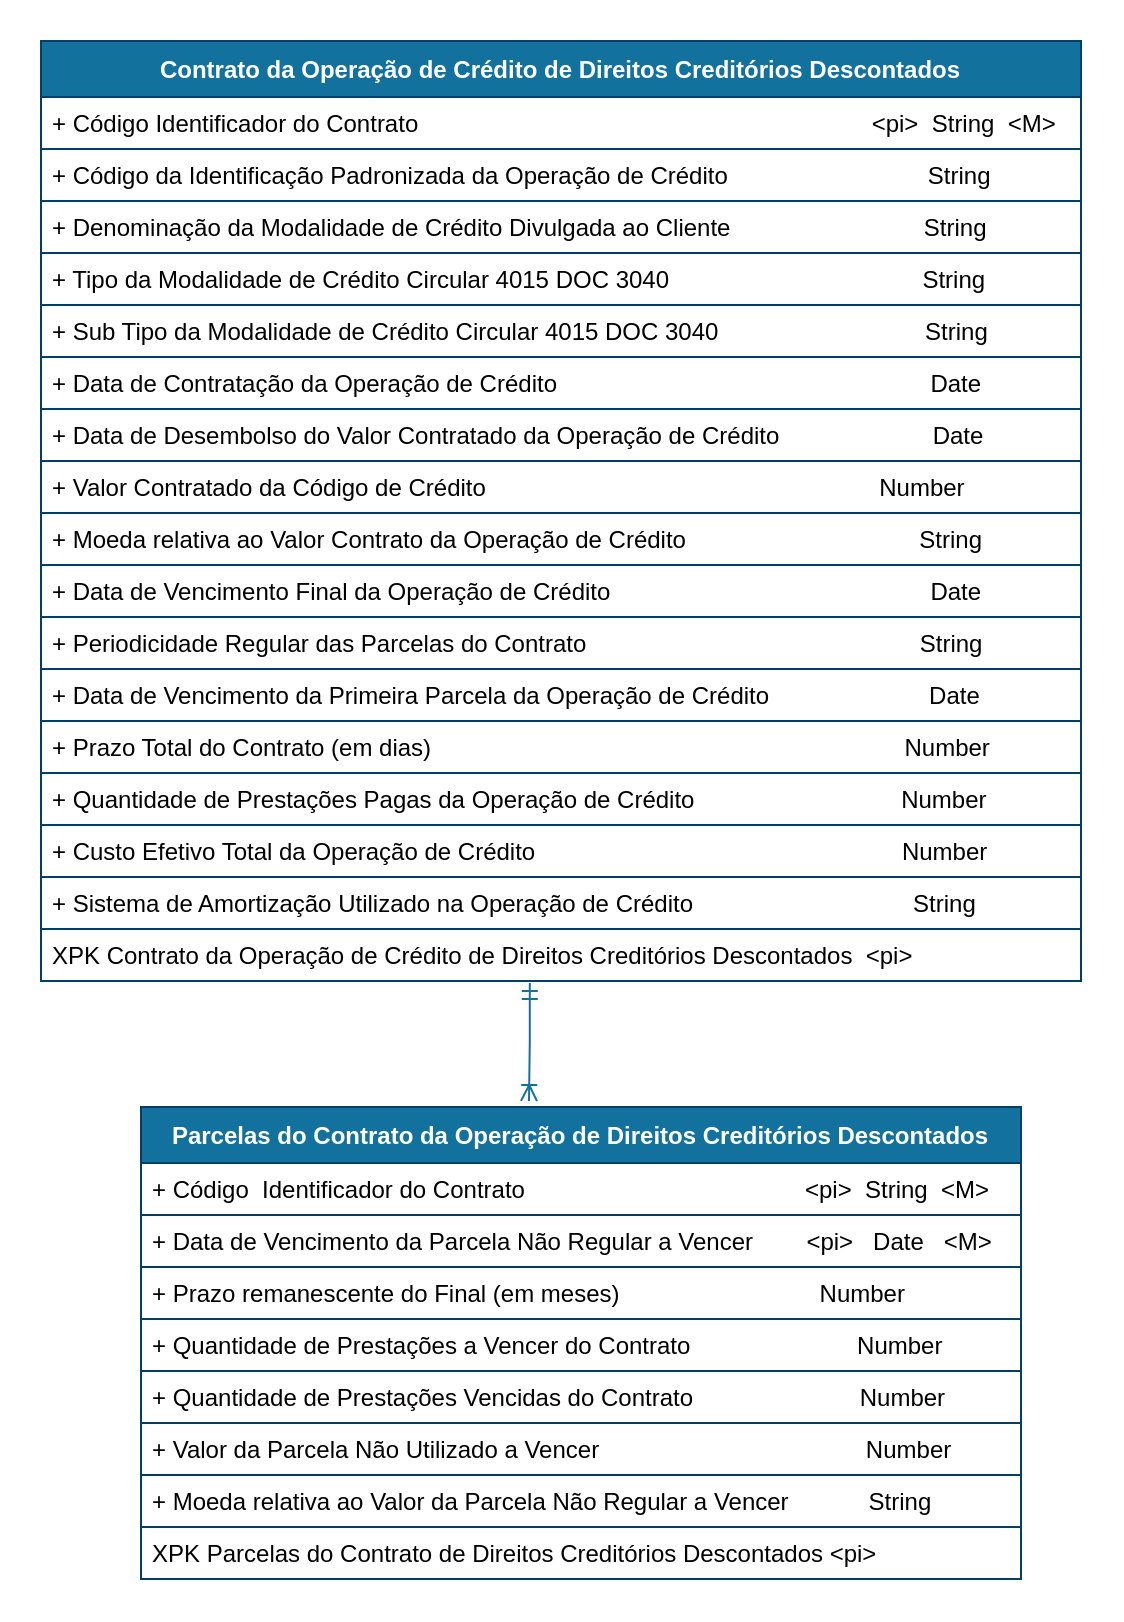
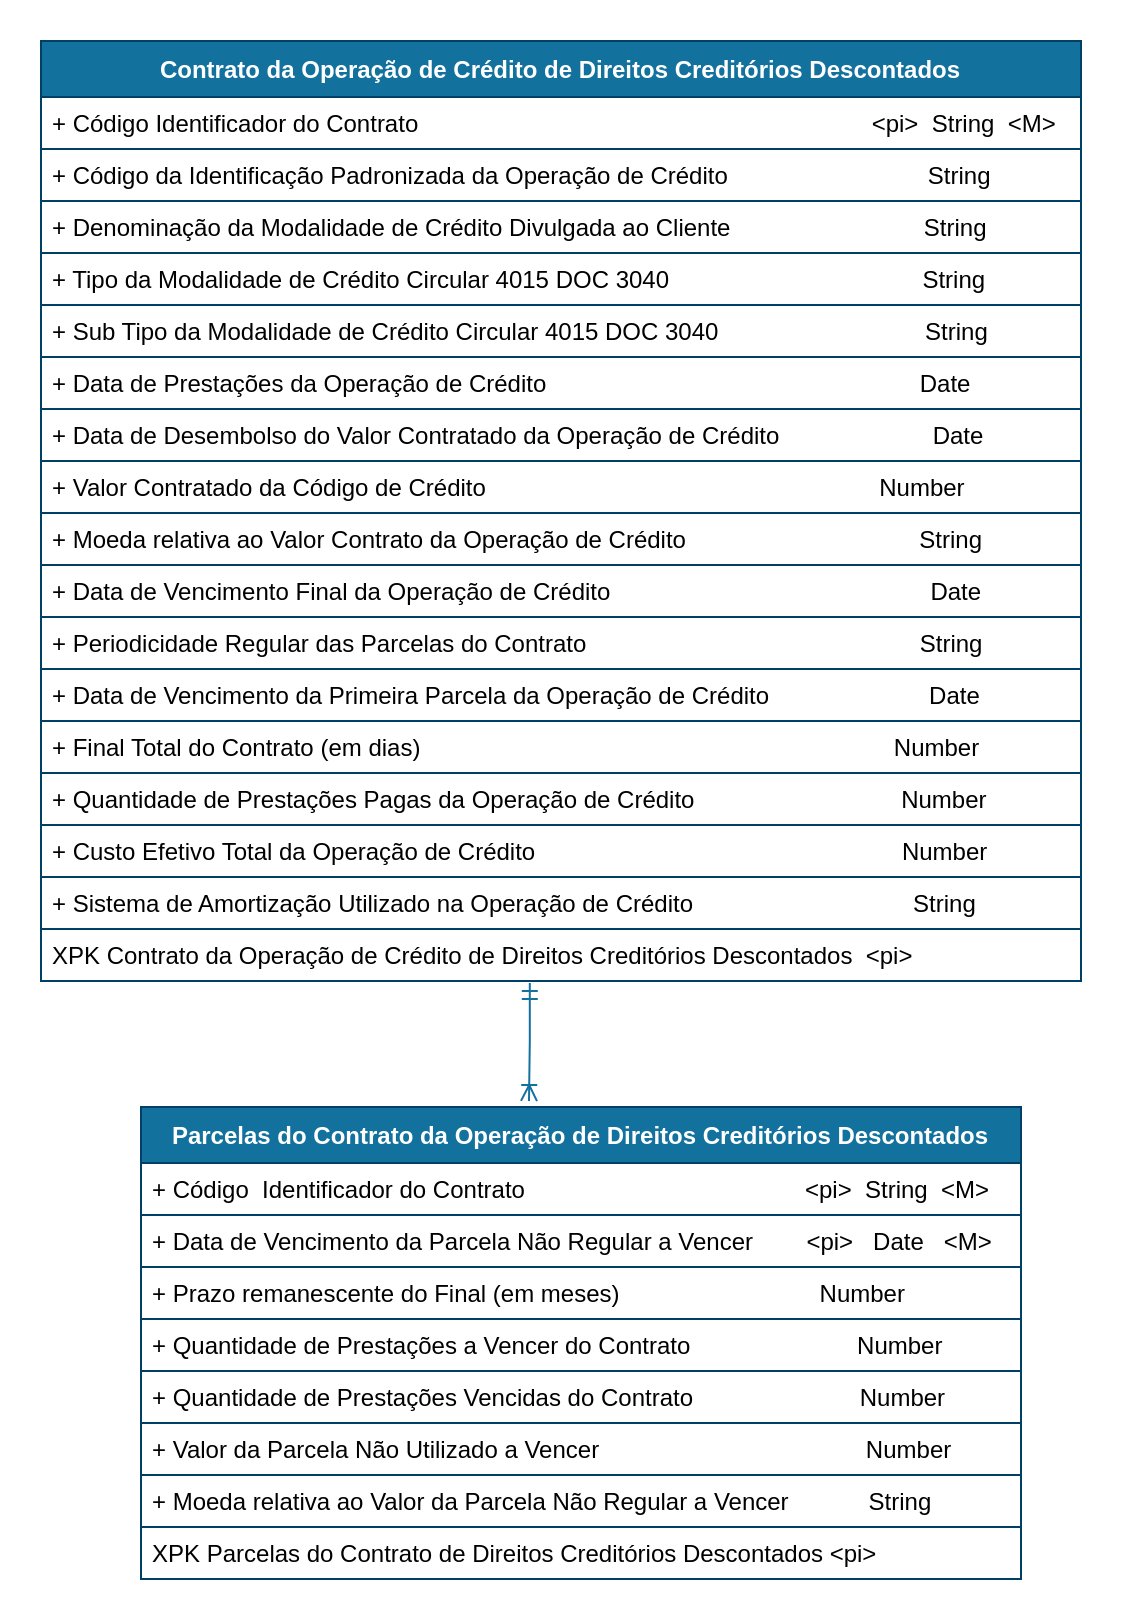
node "+ Data de Contratação da Operação de Crédito Date": label "+ Data de Contratação da Operação de Crédito Date" -> "+ Data de Prestações da Operação de Crédito Date"
node "+ Prazo Total do Contrato (em dias) Number": label "+ Prazo Total do Contrato (em dias) Number" -> "+ Final Total do Contrato (em dias) Number"
